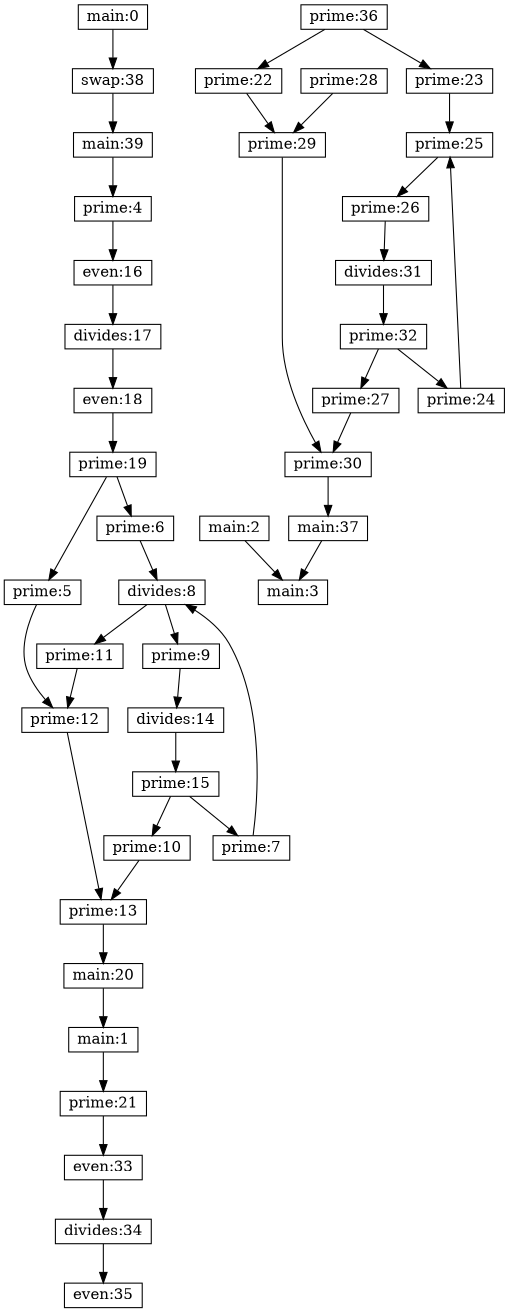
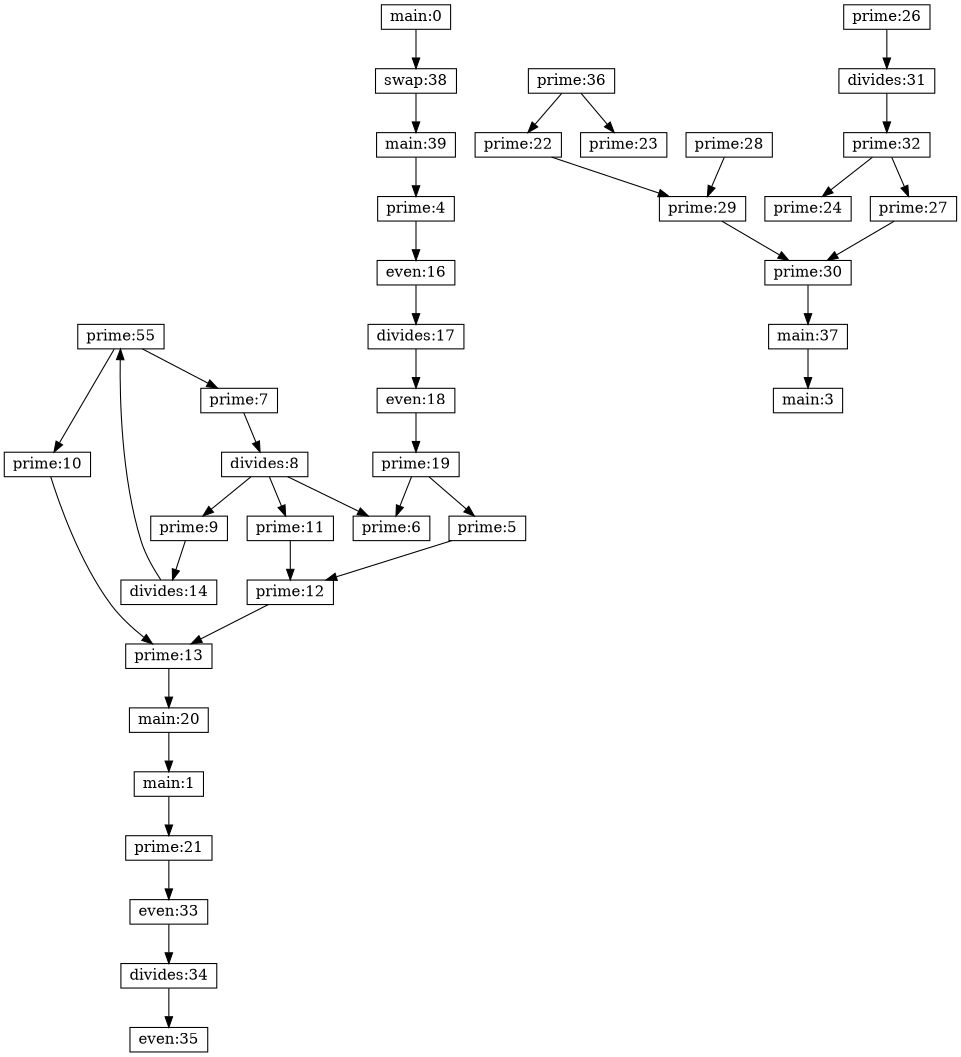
node "prime:25": removed
node "main:2": removed
edge "prime:6" -> "divides:8": reversed
node "prime:15": label "prime:15" -> "prime:55"
